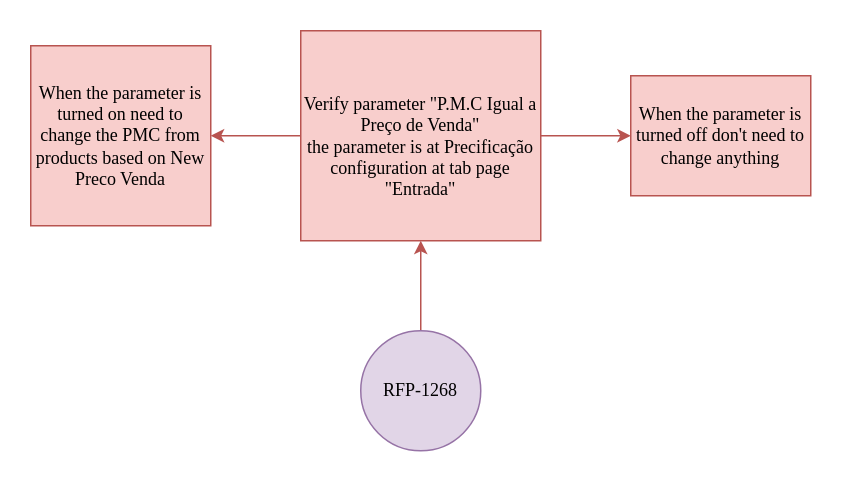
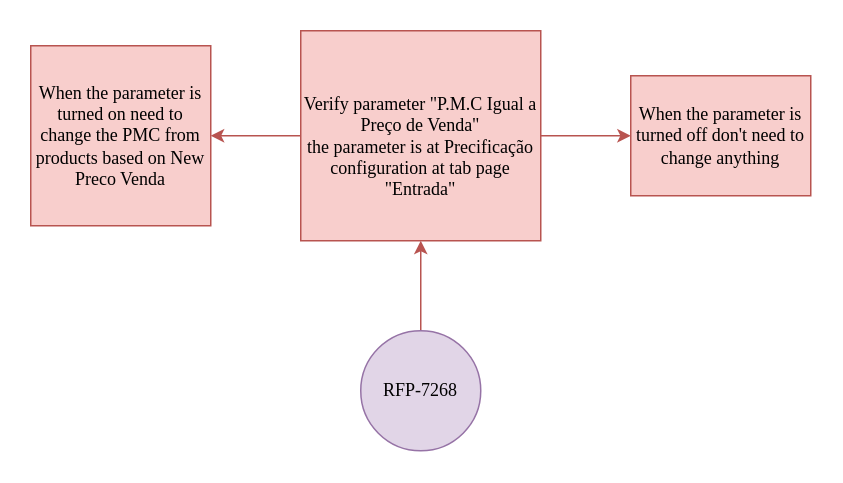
node "RFP-1268": label "RFP-1268" -> "RFP-7268"
